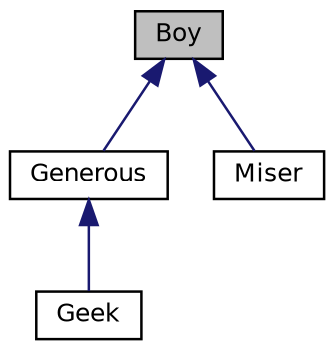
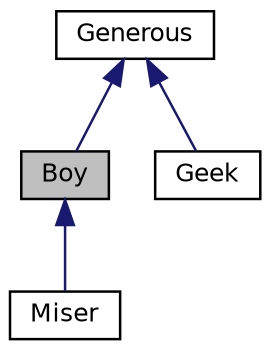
edge "Generous" -> "Boy": reversed
